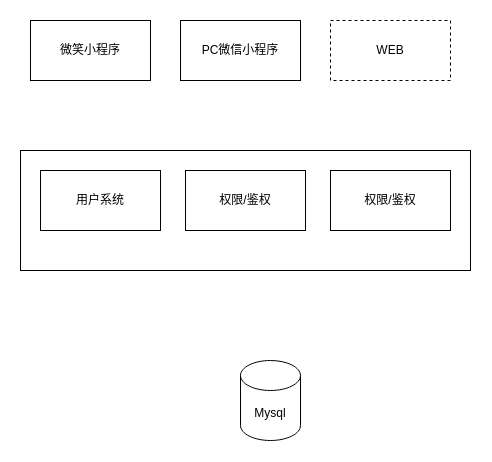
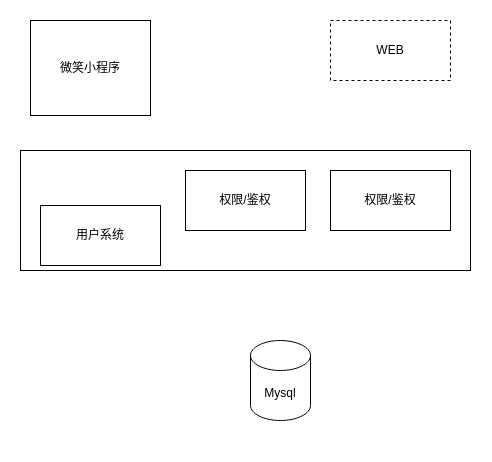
node "微笑小程序": size 120x60 -> 120x95
node "PC微信小程序": removed
node "用户系统": moved (101, 201) -> (101, 236)
node "Mysql": moved (271, 401) -> (281, 381)
